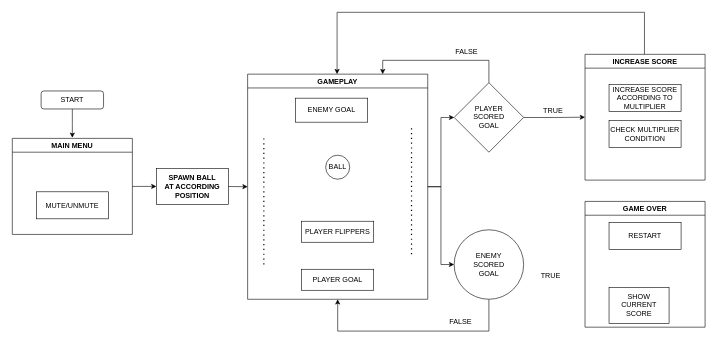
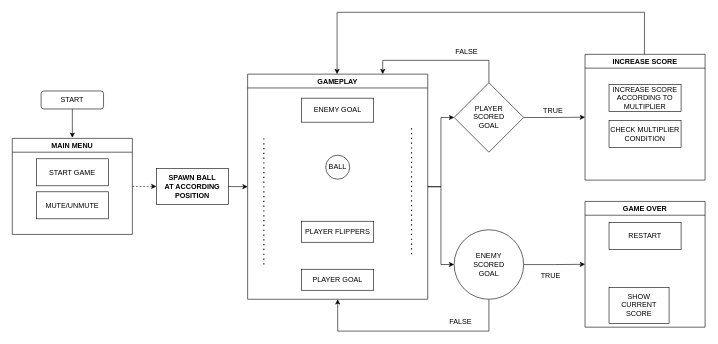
node "ENEMY GOAL": moved (332, 110) -> (338, 110)
node "START GAME": added
edge "MAIN MENU" -> "SPAWN BALL AT ACCORDING POSITION": style solid -> dashed
edge "ENEMY SCORED GOAL" -> "GAME OVER": added
